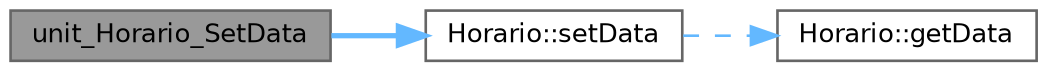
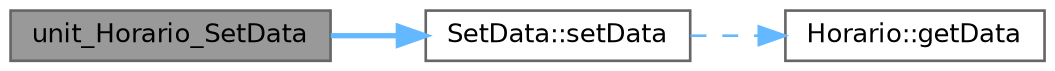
node "Horario::setData": label "Horario::setData" -> "SetData::setData"
